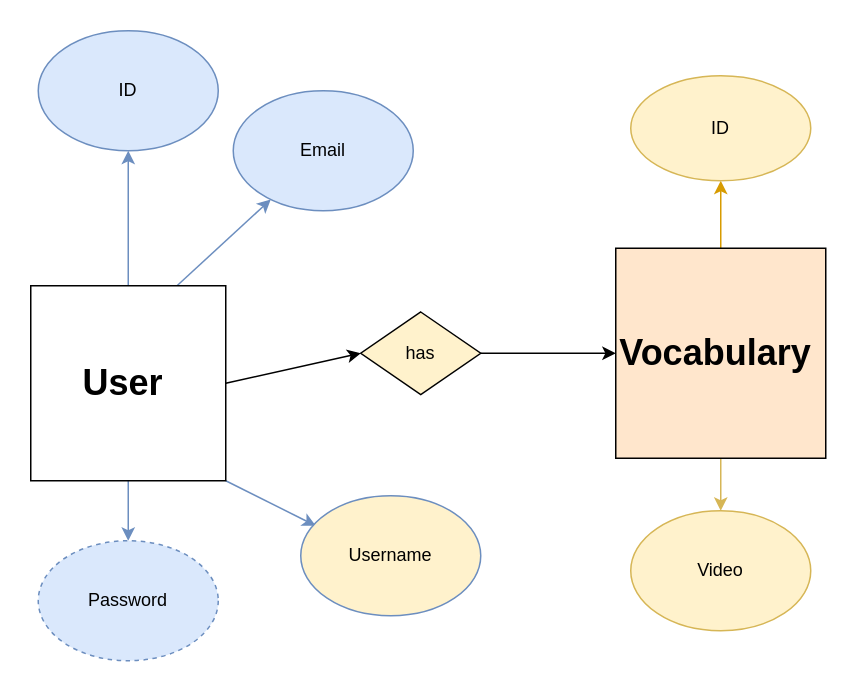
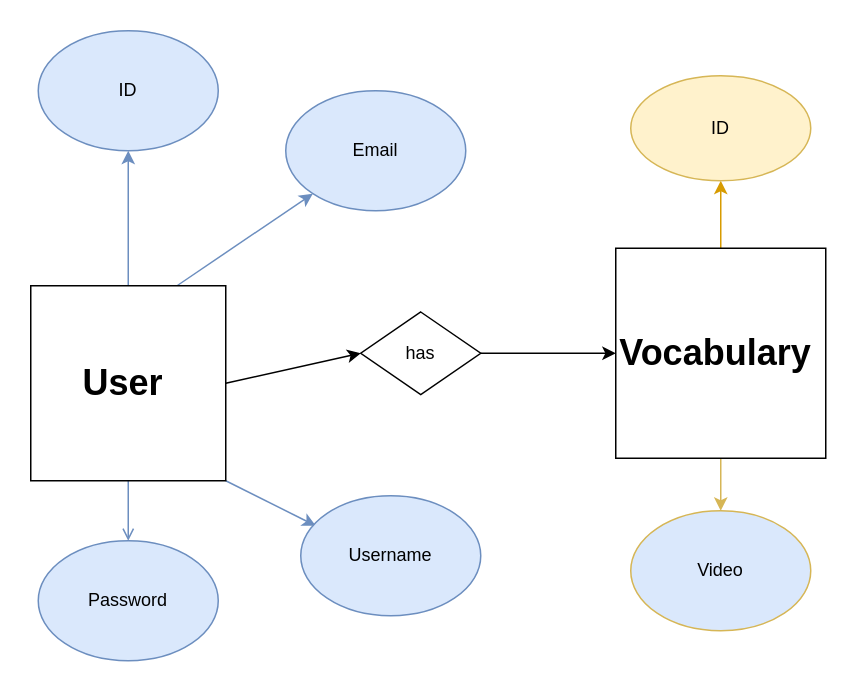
node "Email": moved (323, 151) -> (376, 151)
node "has": fillcolor #fff2cc -> #ffffff
node "Vocabulary": fillcolor #ffe6cc -> #ffffff
edge "User" -> "Password": arrowhead classic -> open
node "Username": fillcolor #fff2cc -> #dae8fc
node "Video": fillcolor #fff2cc -> #dae8fc
node "Password": style dashed -> solid
